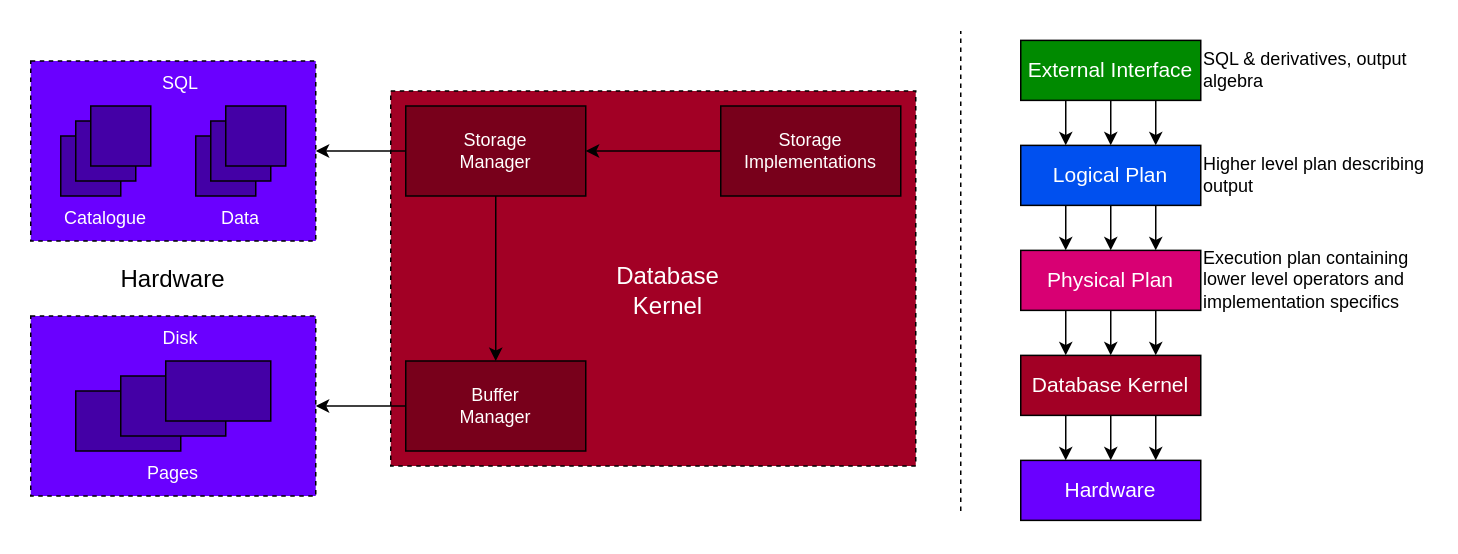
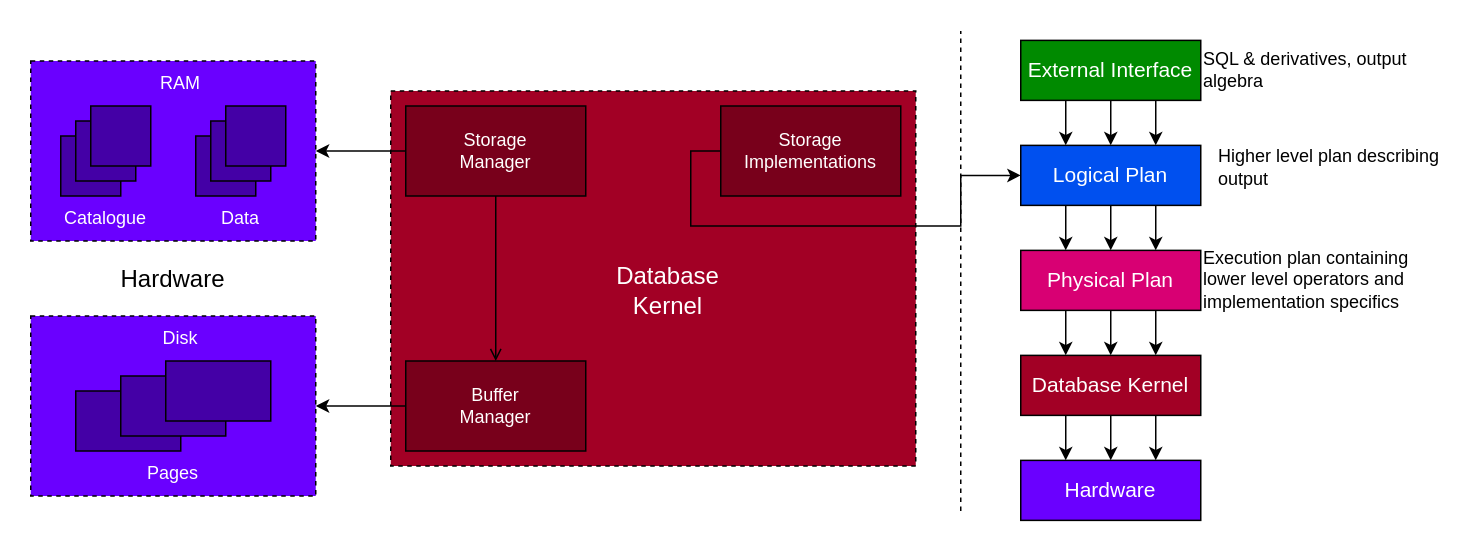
node "SQL": label "SQL" -> "RAM"
edge "Storage Implementations" -> "Storage Manager": now "Storage Implementations" -> "Logical Plan"
node "Higher level plan describing output": moved (1313, 175) -> (1328, 168)
edge "Storage Manager" -> "Buffer Manager": arrowhead classic -> open
